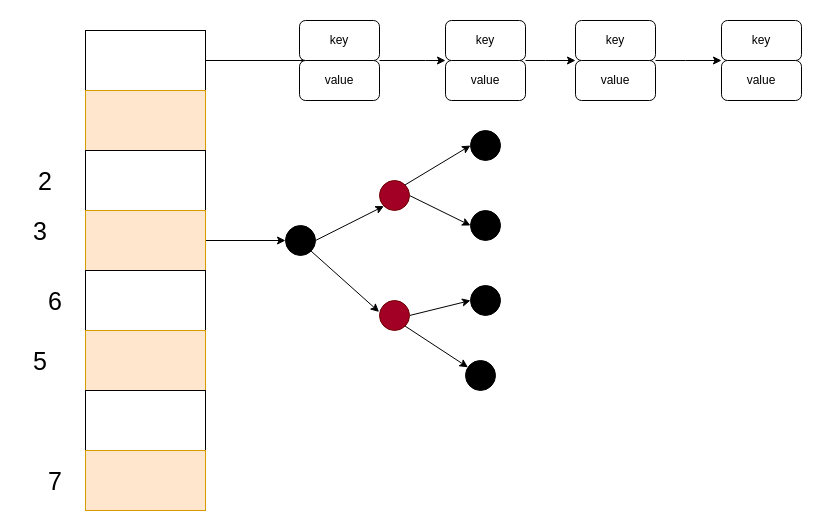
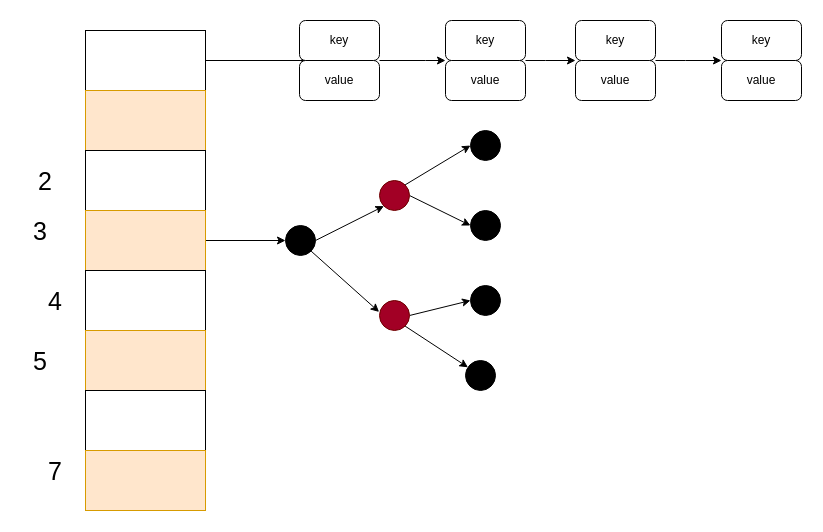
node "6": label "6" -> "4"
node "7": moved (56, 481) -> (56, 471)
